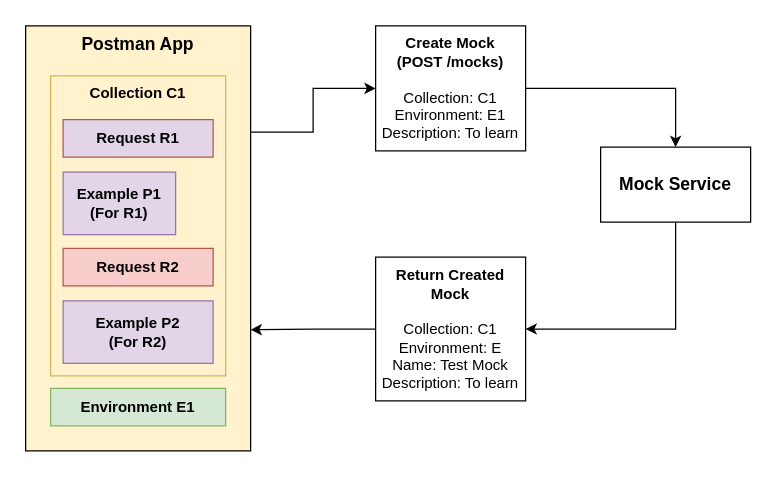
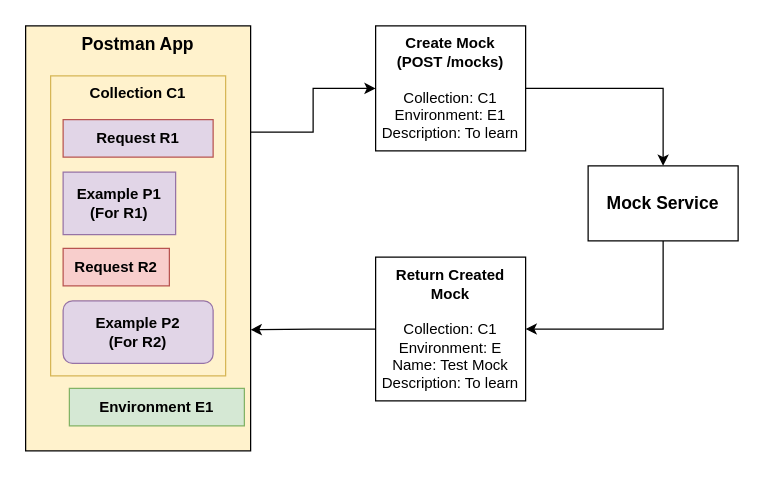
node "Mock Service": moved (676, 184) -> (663, 203)
node "Request R2": size 150x38 -> 106x38
node "Example P2 (For R2)": shape rectangle -> rounded rectangle
node "Environment E1": moved (138, 407) -> (157, 407)
